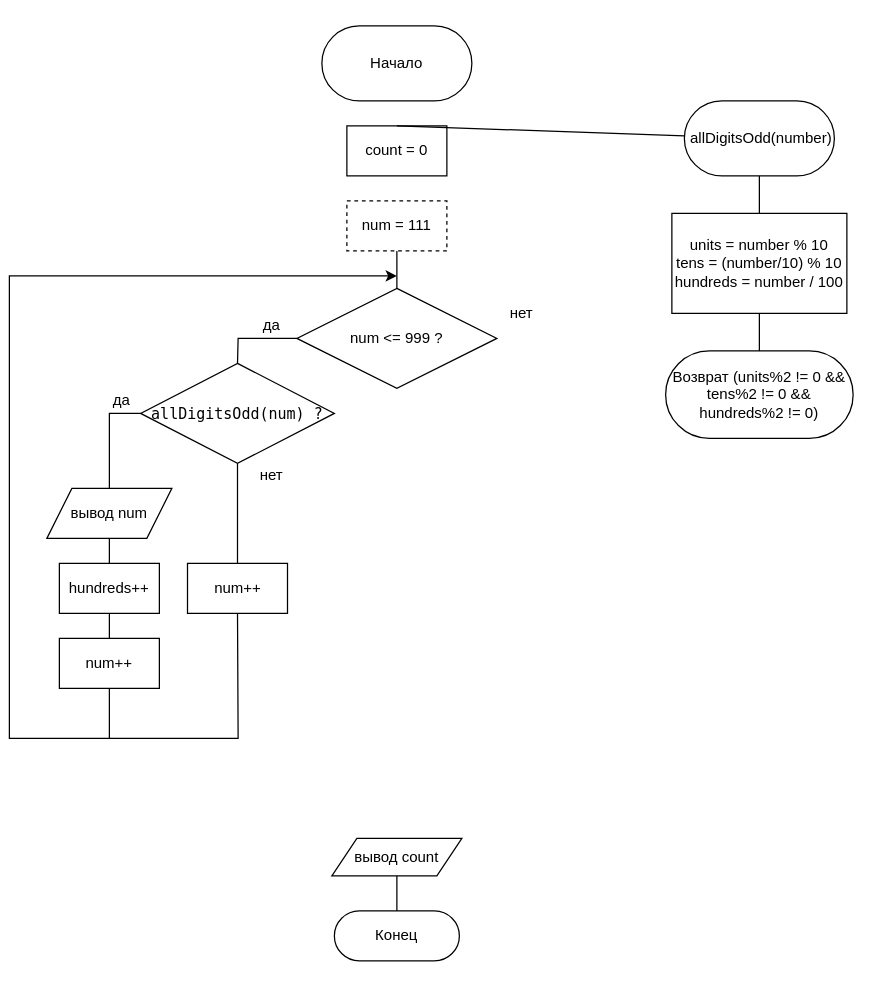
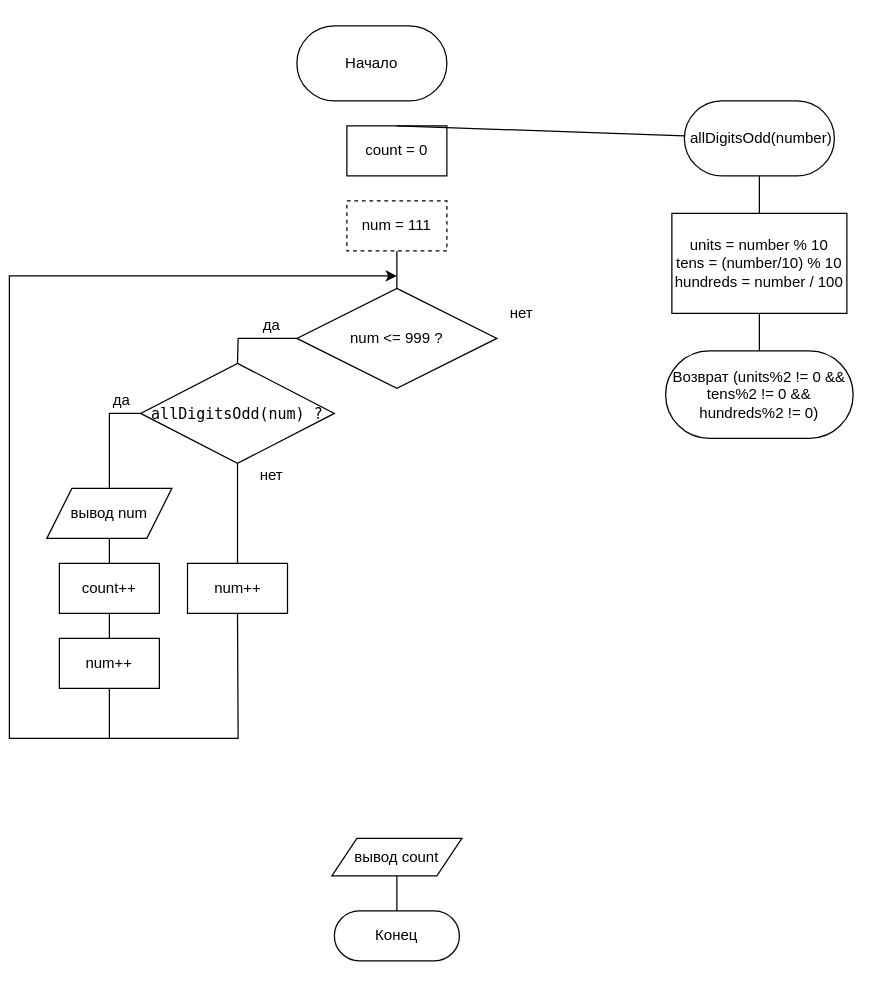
node "Начало": moved (397, 63) -> (372, 63)
node "hundreds++": label "hundreds++" -> "count++"
